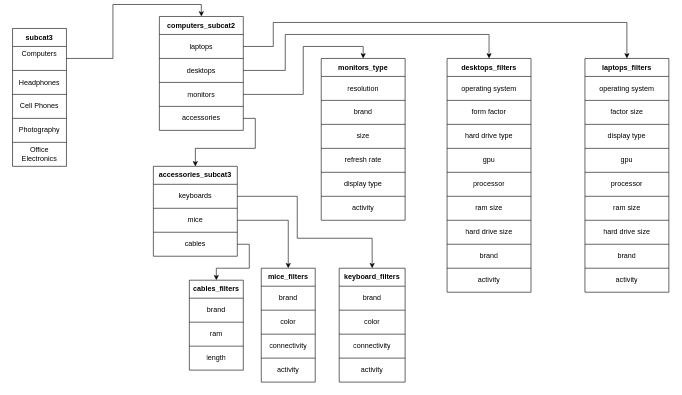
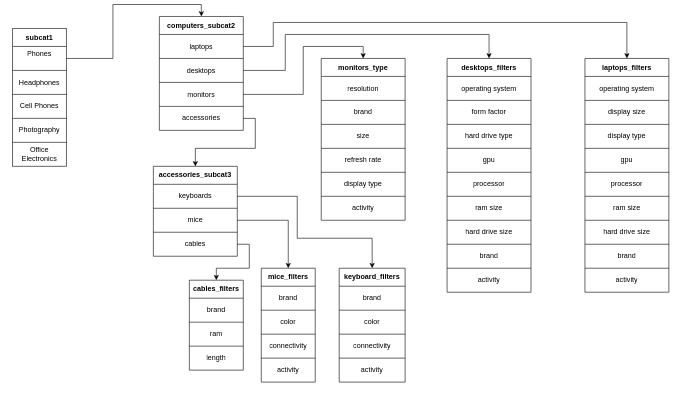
node "subcat3": label "subcat3" -> "subcat1"
node "Computers": label "Computers" -> "Phones"
node "factor size": label "factor size" -> "display size"
